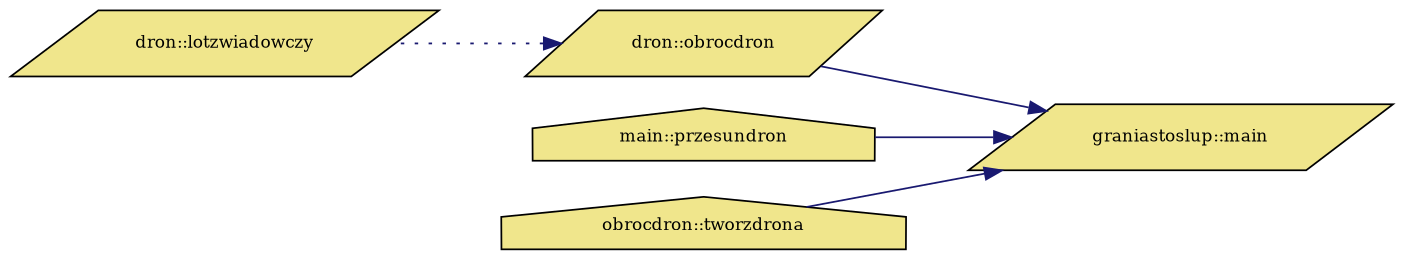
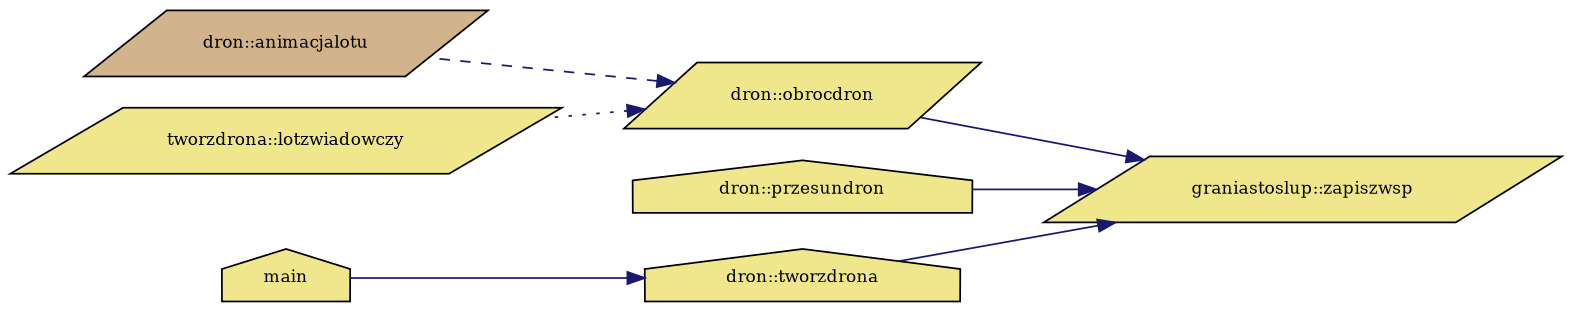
node "dron::lotzwiadowczy": label "dron::lotzwiadowczy" -> "tworzdrona::lotzwiadowczy"
node "dron::animacjalotu": added
node "main::przesundron": label "main::przesundron" -> "dron::przesundron"
node "graniastoslup::main": label "graniastoslup::main" -> "graniastoslup::zapiszwsp"
node "obrocdron::tworzdrona": label "obrocdron::tworzdrona" -> "dron::tworzdrona"
node "main": added
